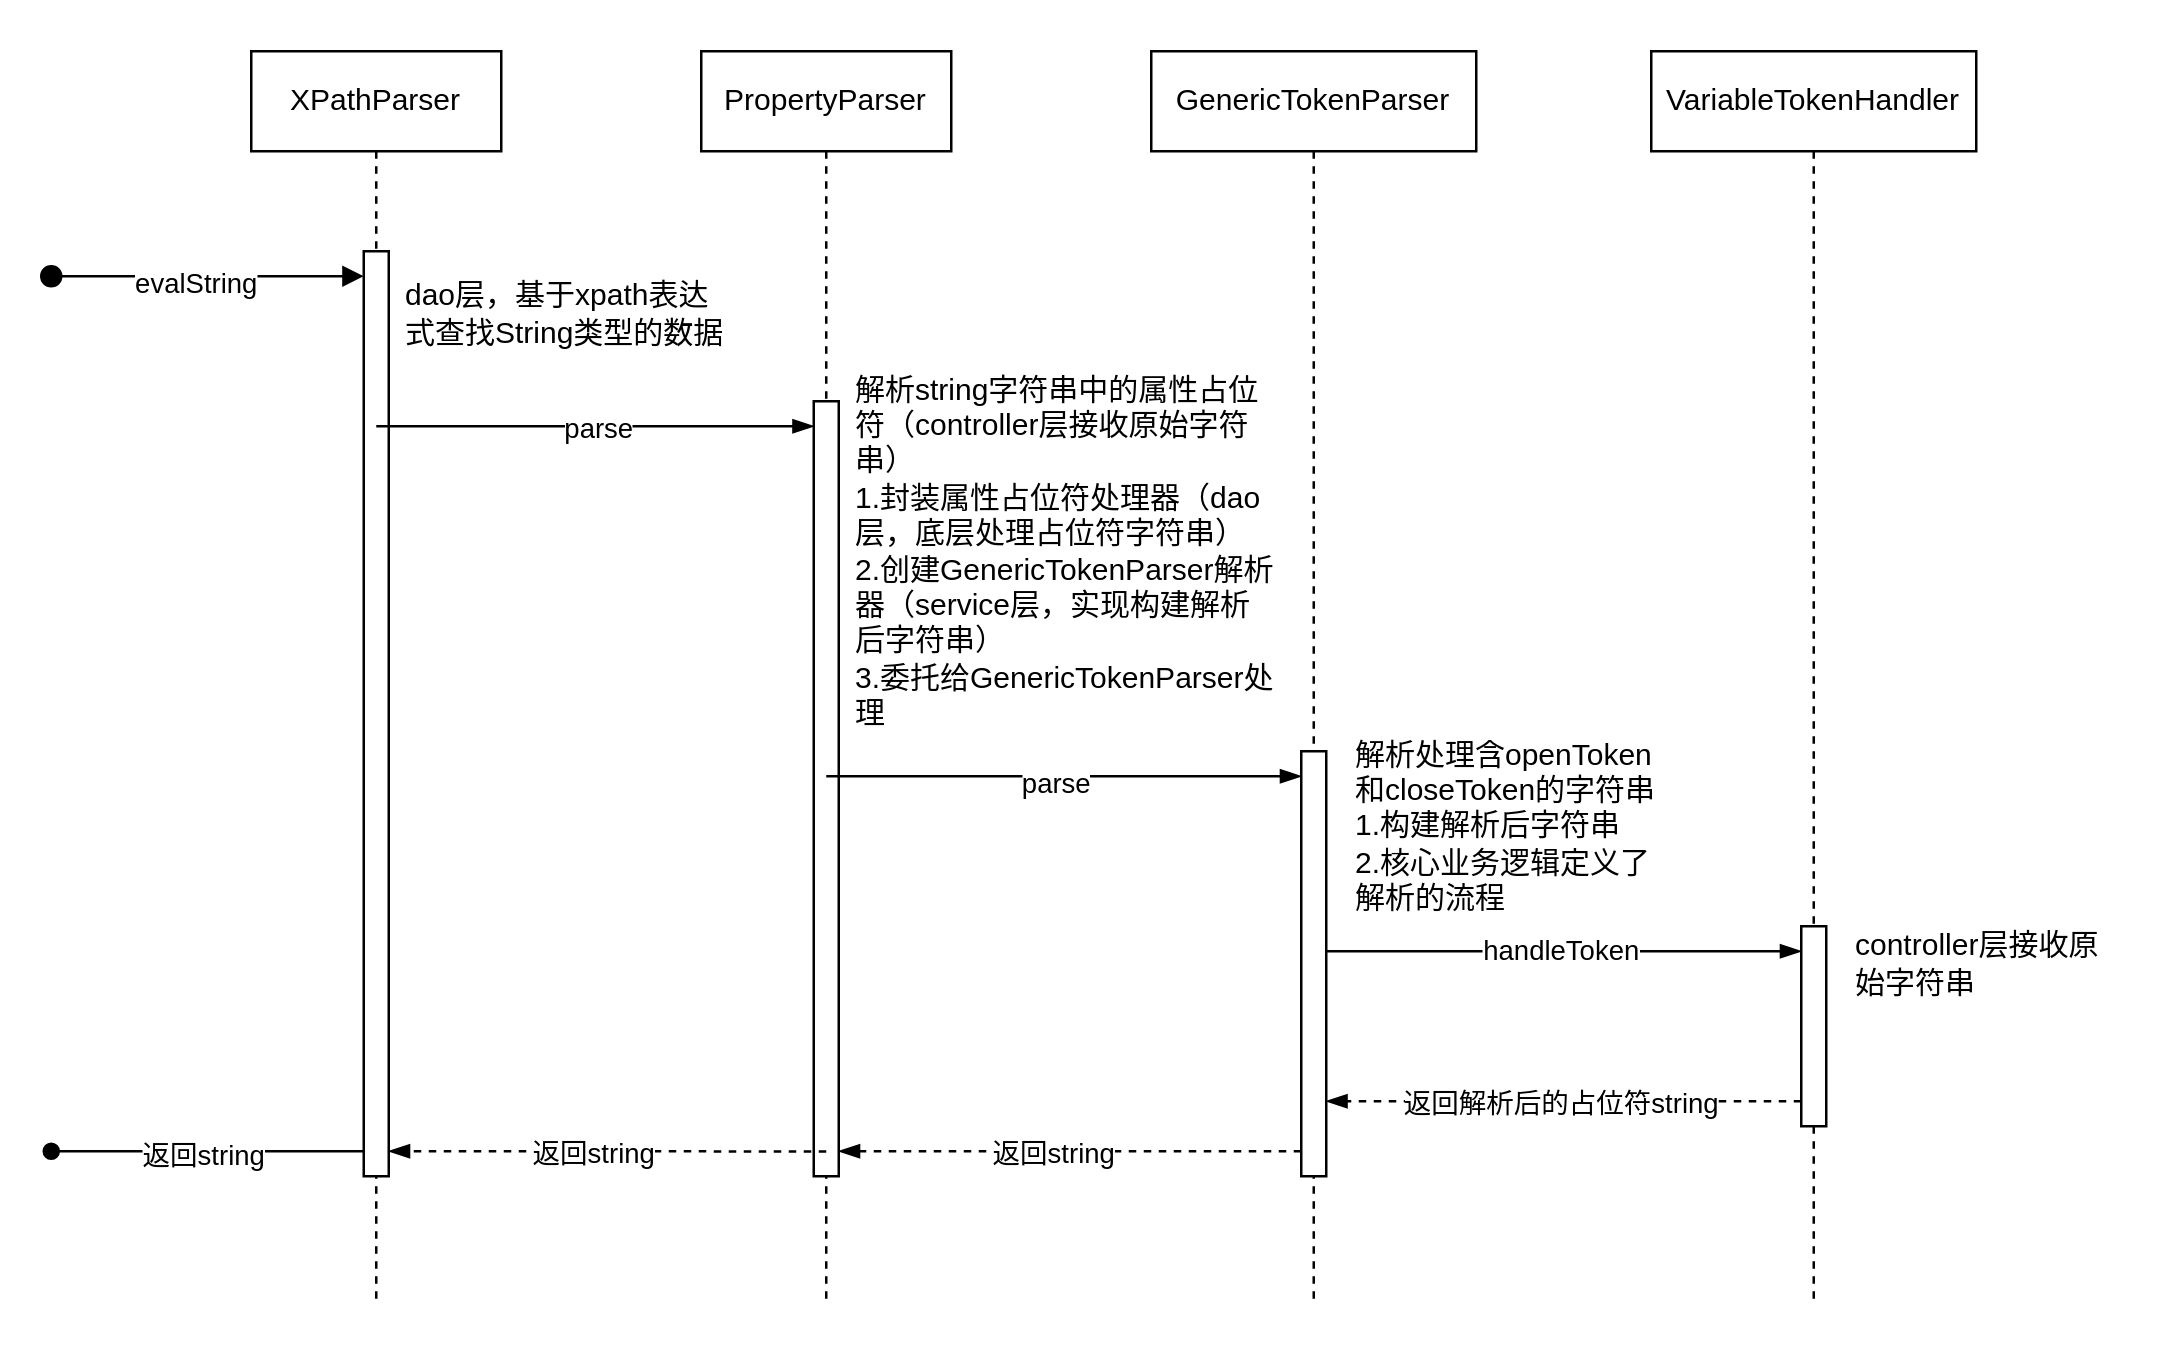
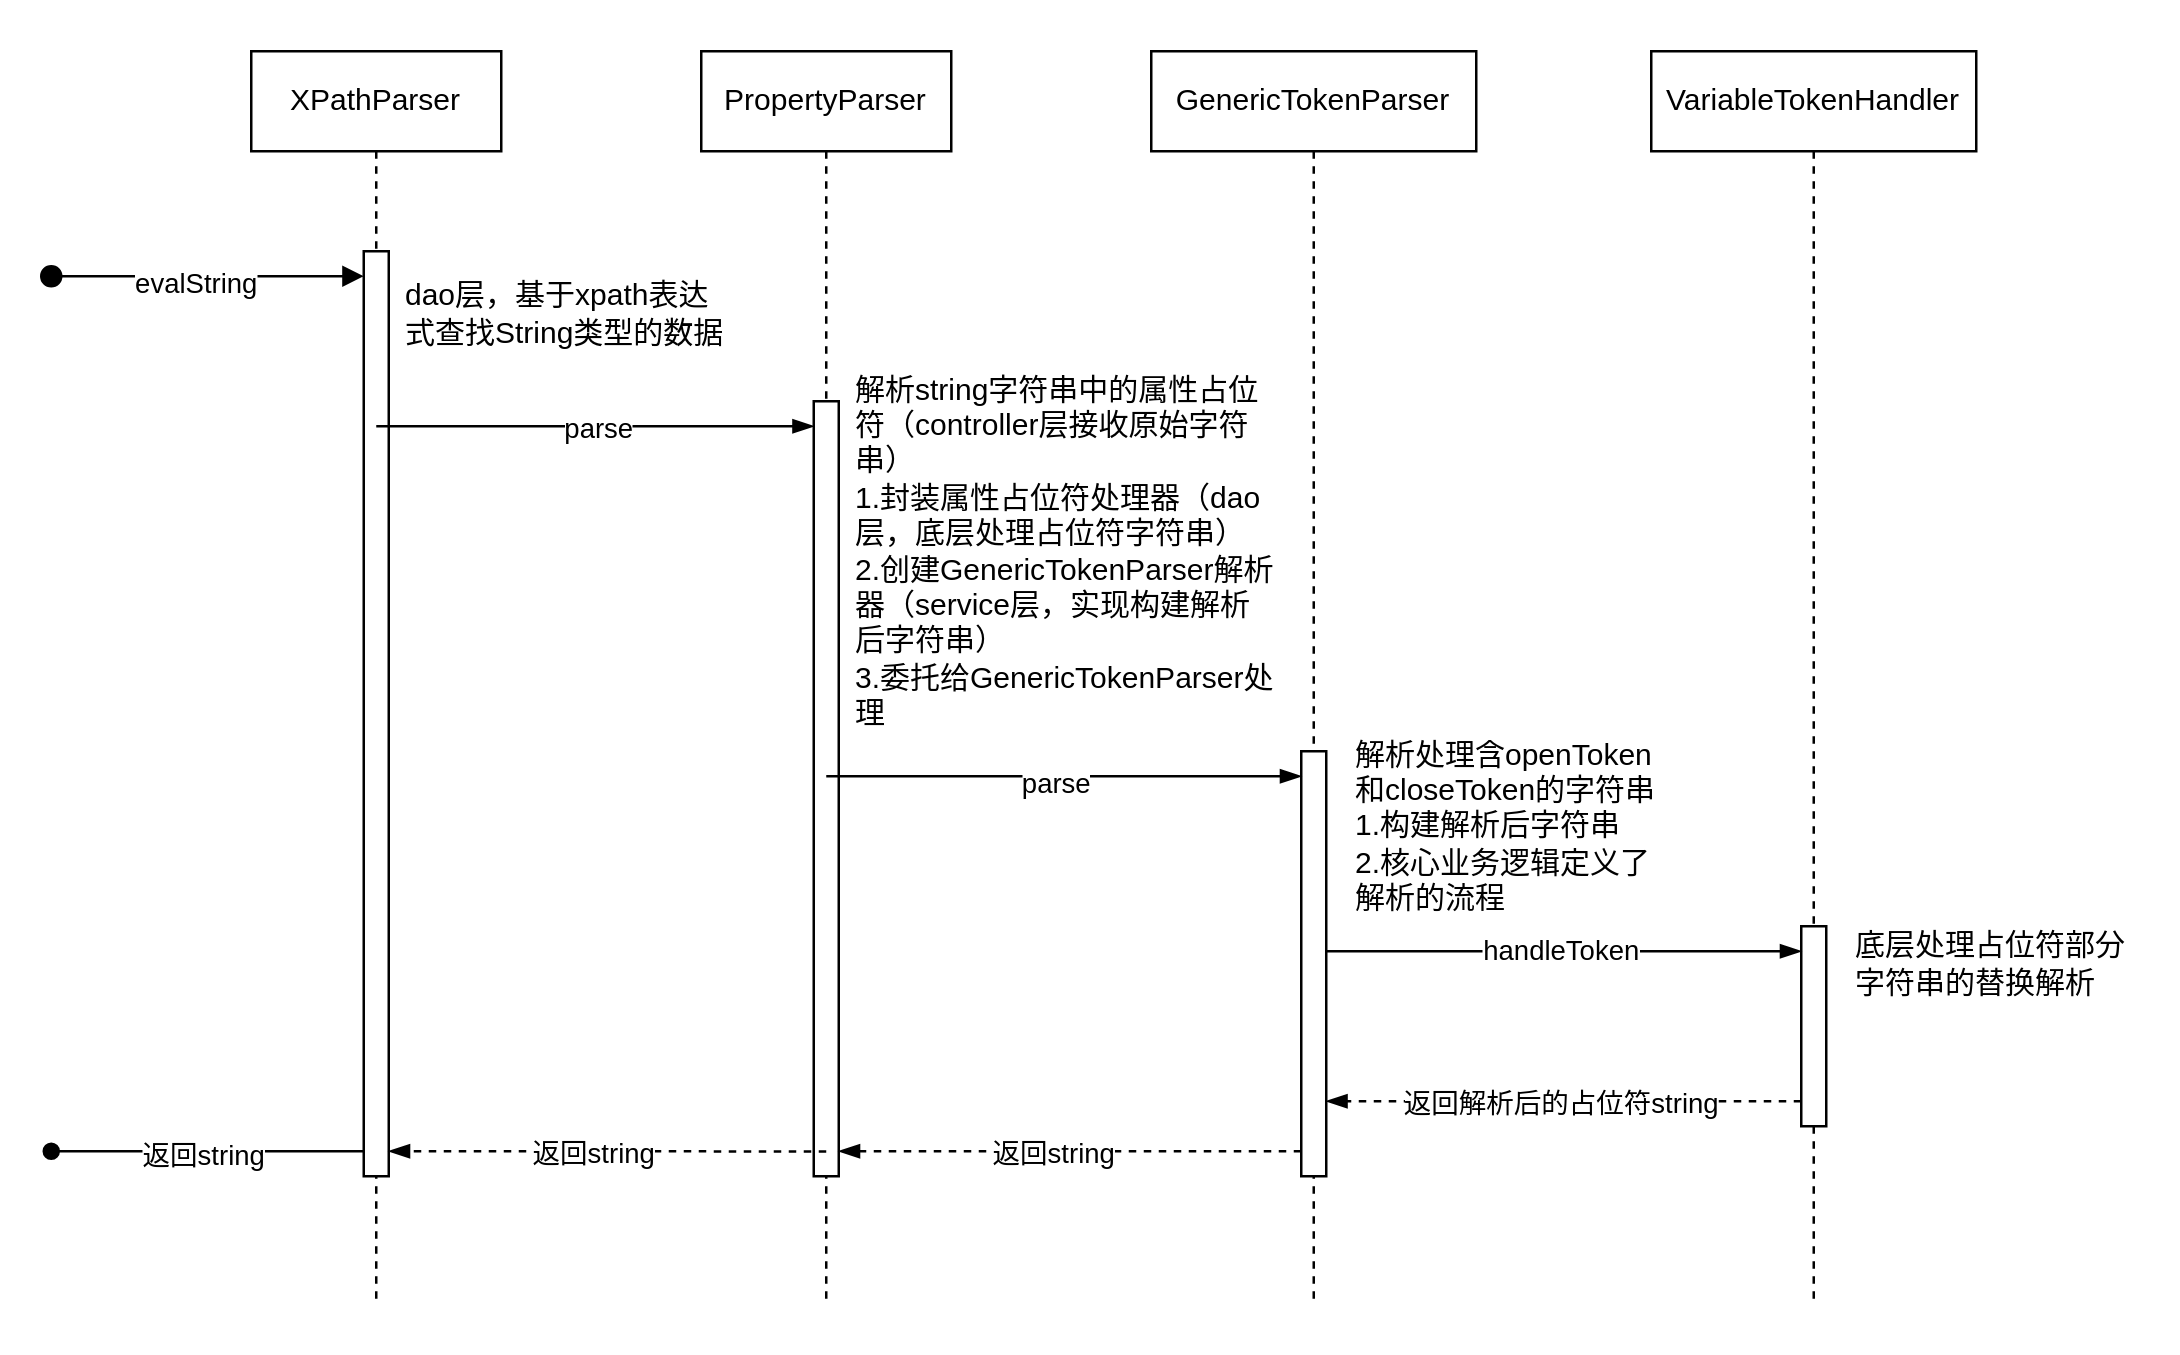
node "controller层接收原始字符串": label "controller层接收原始字符串" -> "底层处理占位符部分字符串的替换解析"
